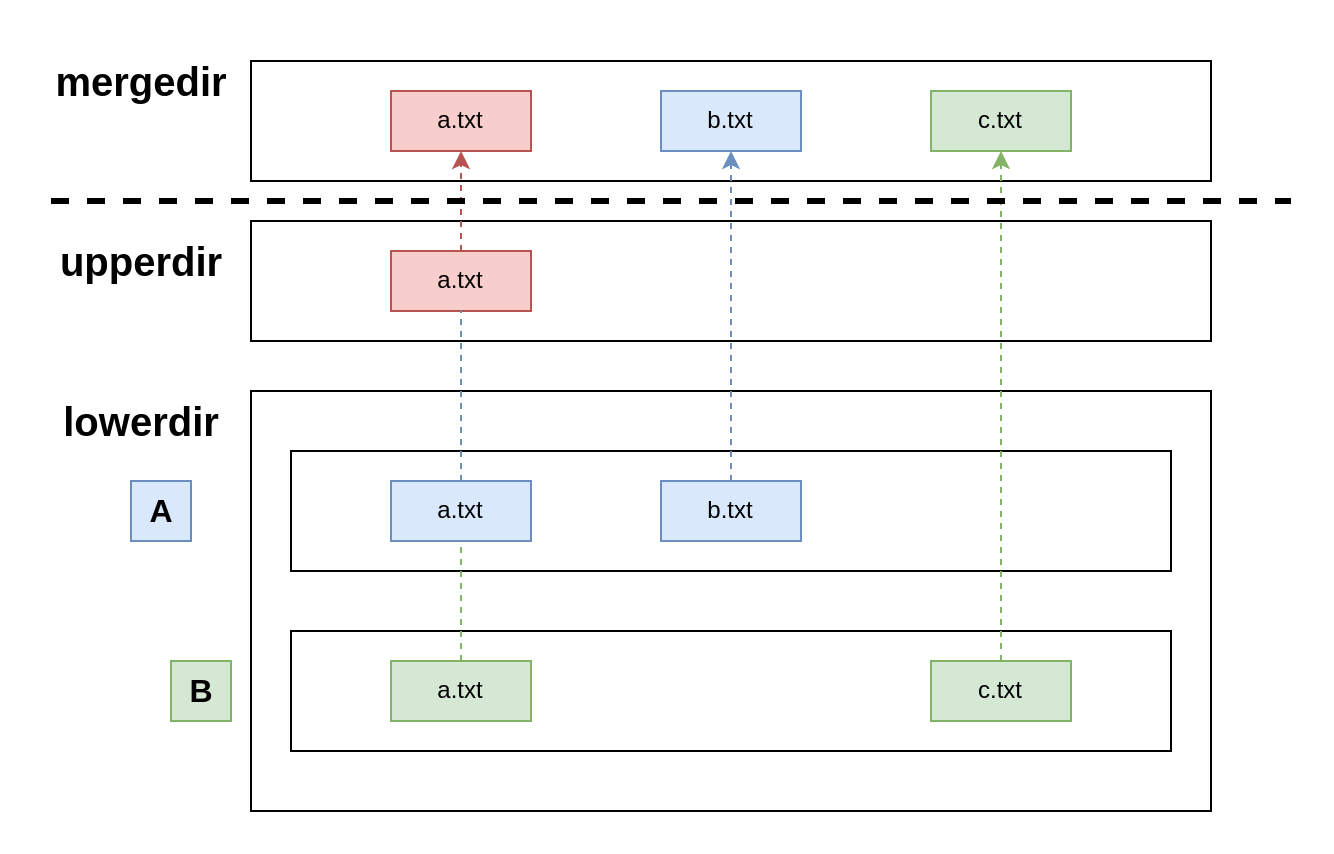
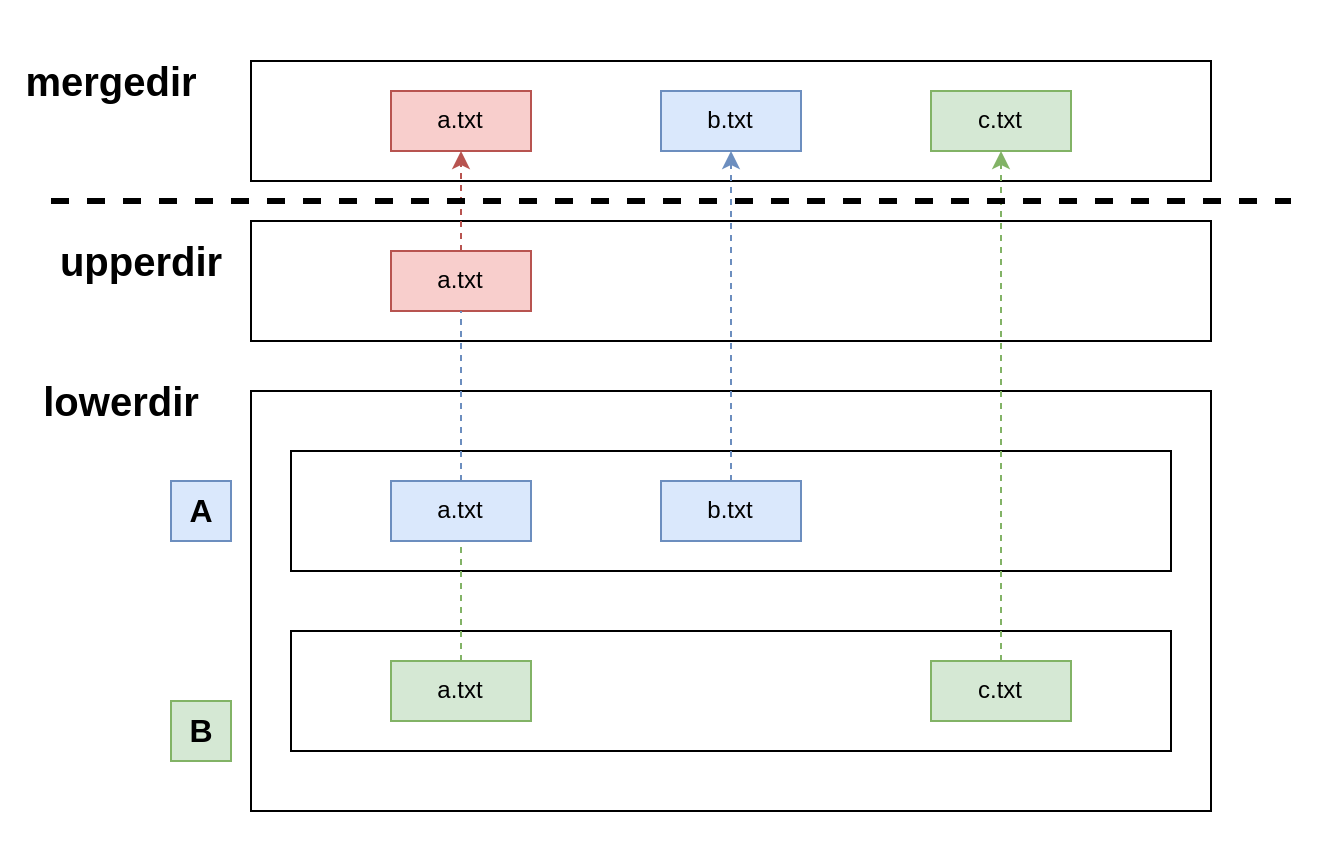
node "mergedir": moved (141, 81) -> (111, 81)
node "lowerdir": moved (141, 421) -> (121, 401)
node "A": moved (161, 511) -> (201, 511)
node "B": moved (201, 691) -> (201, 731)
